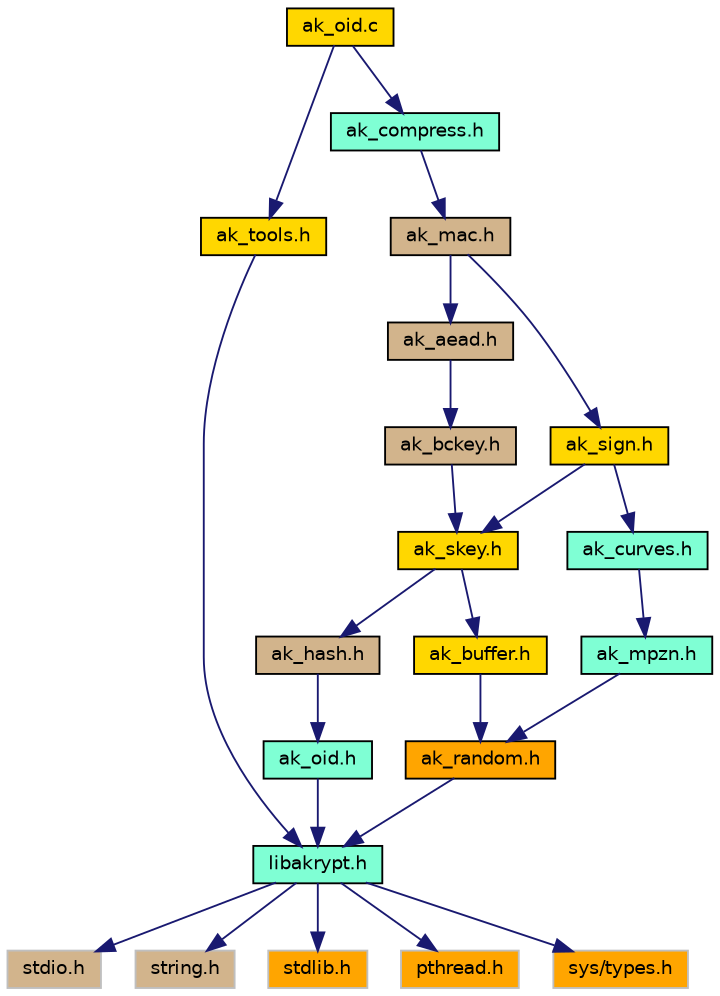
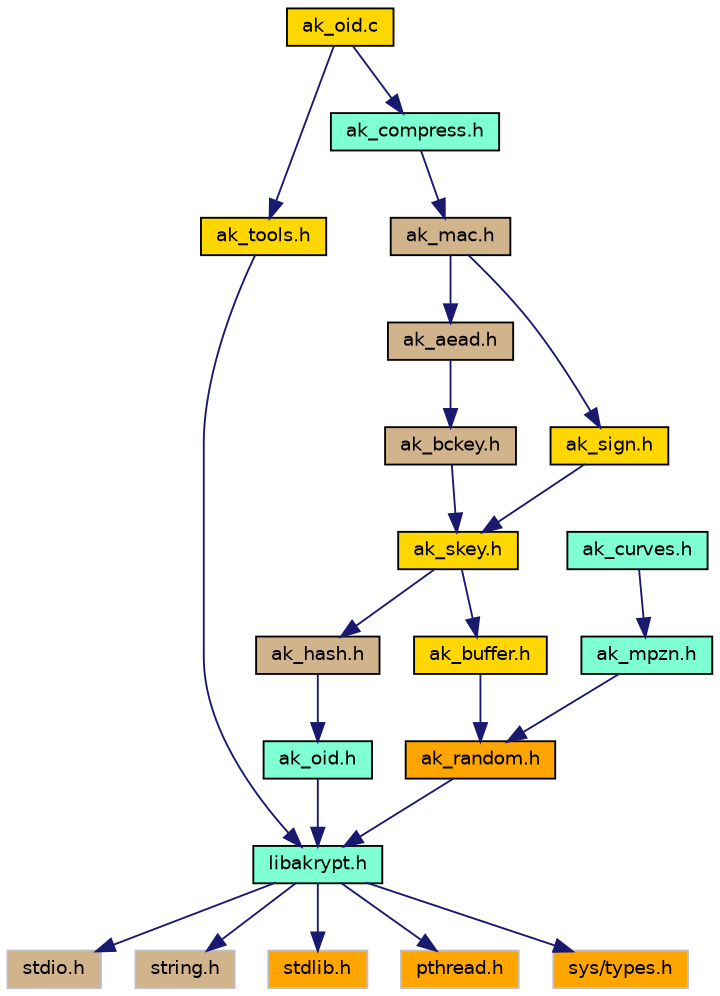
edge "ak_sign.h" -> "ak_curves.h": removed
